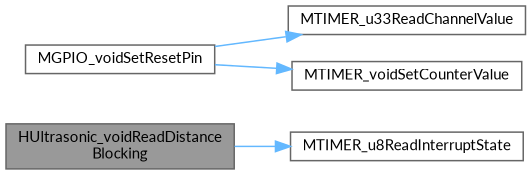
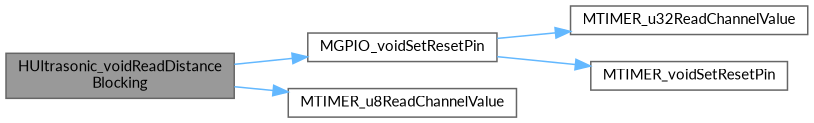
node "MTIMER_u33ReadChannelValue": label "MTIMER_u33ReadChannelValue" -> "MTIMER_u32ReadChannelValue"
edge "HUltrasonic_voidReadDistance Blocking" -> "MGPIO_voidSetResetPin": added
node "MTIMER_voidSetCounterValue": label "MTIMER_voidSetCounterValue" -> "MTIMER_voidSetResetPin"
node "MTIMER_u8ReadInterruptState": label "MTIMER_u8ReadInterruptState" -> "MTIMER_u8ReadChannelValue"
